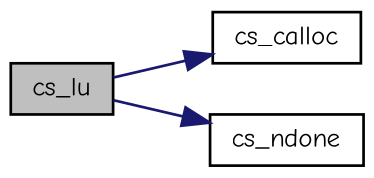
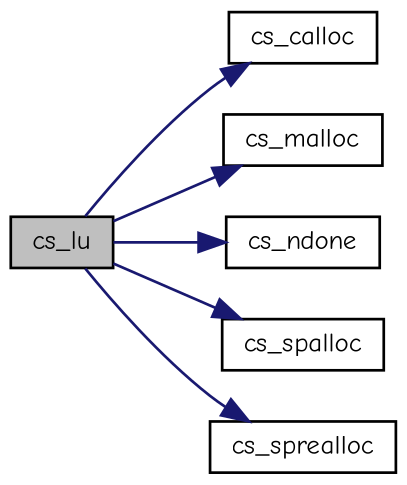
node "cs_malloc": added
node "cs_spalloc": added
node "cs_sprealloc": added
